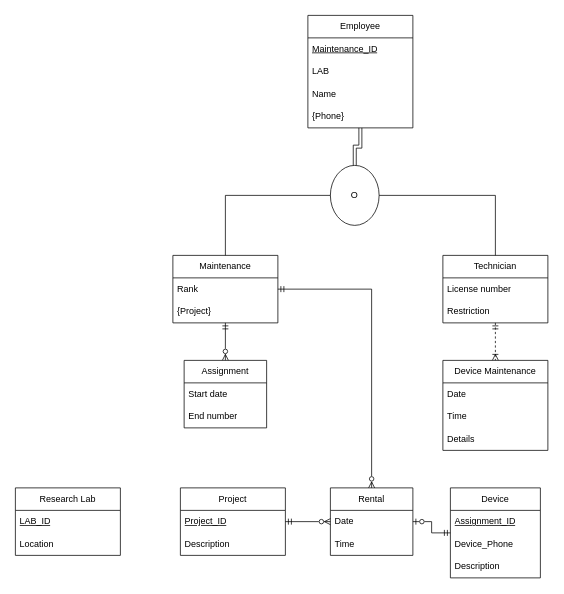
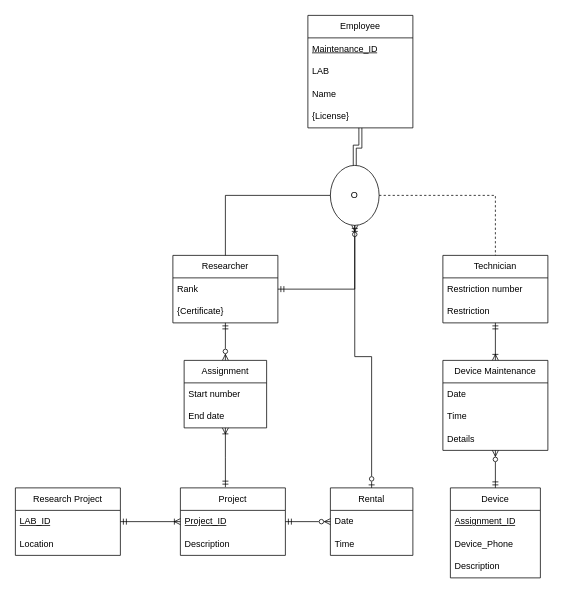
node "{Phone}": label "{Phone}" -> "{License}"
edge "O" -- "Technician": style solid -> dashed
node "Maintenance": label "Maintenance" -> "Researcher"
node "License number": label "License number" -> "Restriction number"
node "{Project}": label "{Project}" -> "{Certificate}"
edge "Rank" -- "Rental": now "Rank" -- "O"
edge "Technician" -- "Device Maintenance": style dashed -> solid
node "Start date": label "Start date" -> "Start number"
node "End number": label "End number" -> "End date"
edge "Assignment" -- "Project": added
edge "Device Maintenance" -- "Device": added
node "Research Lab": label "Research Lab" -> "Research Project"
edge "LAB_ID" -- "Project_ID": added
edge "Rental" -- "Device": now "Rental" -- "O"
